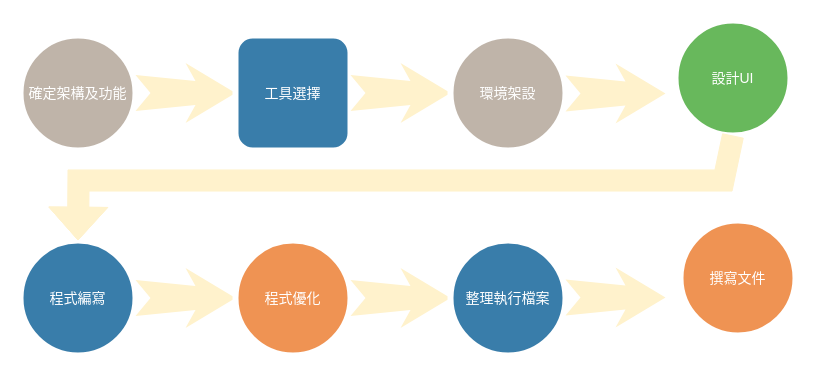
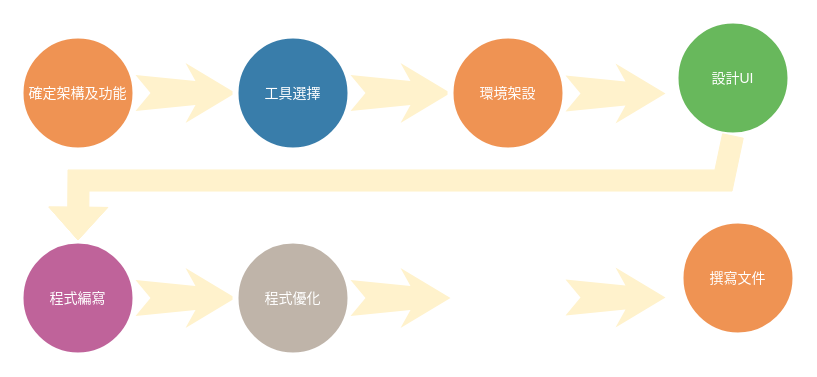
node "確定架構及功能": fillcolor #bfb4a9 -> #ef9353
node "工具選擇": shape rounded rectangle -> ellipse
node "環境架設": fillcolor #bfb4a9 -> #ef9353
node "程式編寫": fillcolor #397daa -> #bf639a
node "程式優化": fillcolor #ef9353 -> #bfb4a9
node "整理執行檔案": removed
